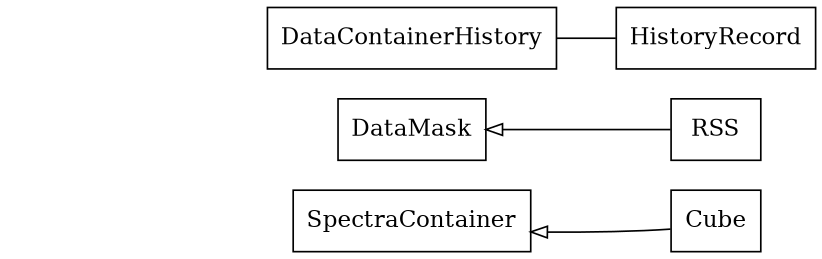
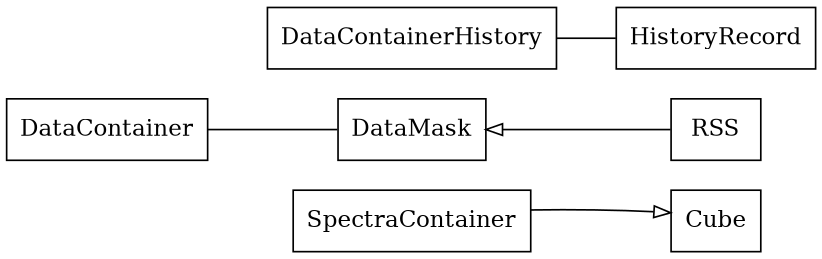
node "DataContainer": added
edge "Cube" -> "SpectraContainer": reversed
